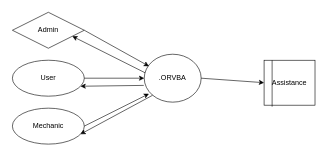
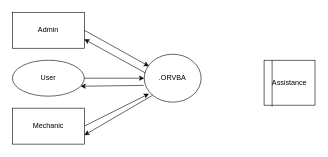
node "Admin": shape diamond -> rectangle
edge ".ORVBA" -> "Assistance": removed
node "Mechanic": shape ellipse -> rectangle
